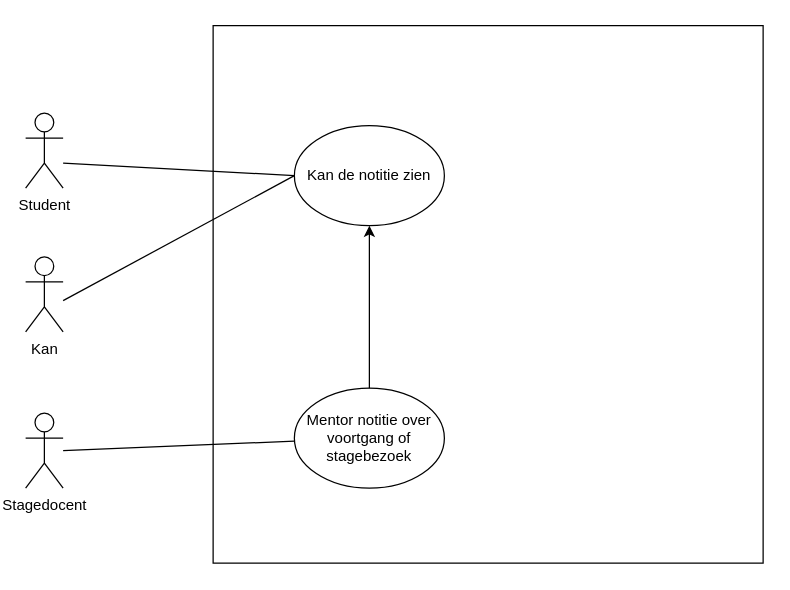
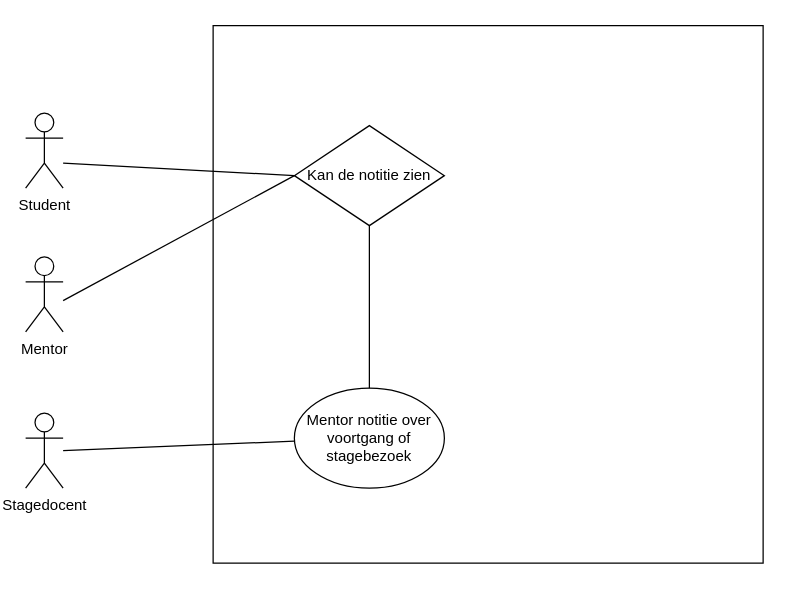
node "Kan de notitie zien": shape ellipse -> diamond
edge "Mentor notitie over voortgang of stagebezoek" -> "Kan de notitie zien": arrowhead classic -> none
node "Kan": label "Kan" -> "Mentor"
